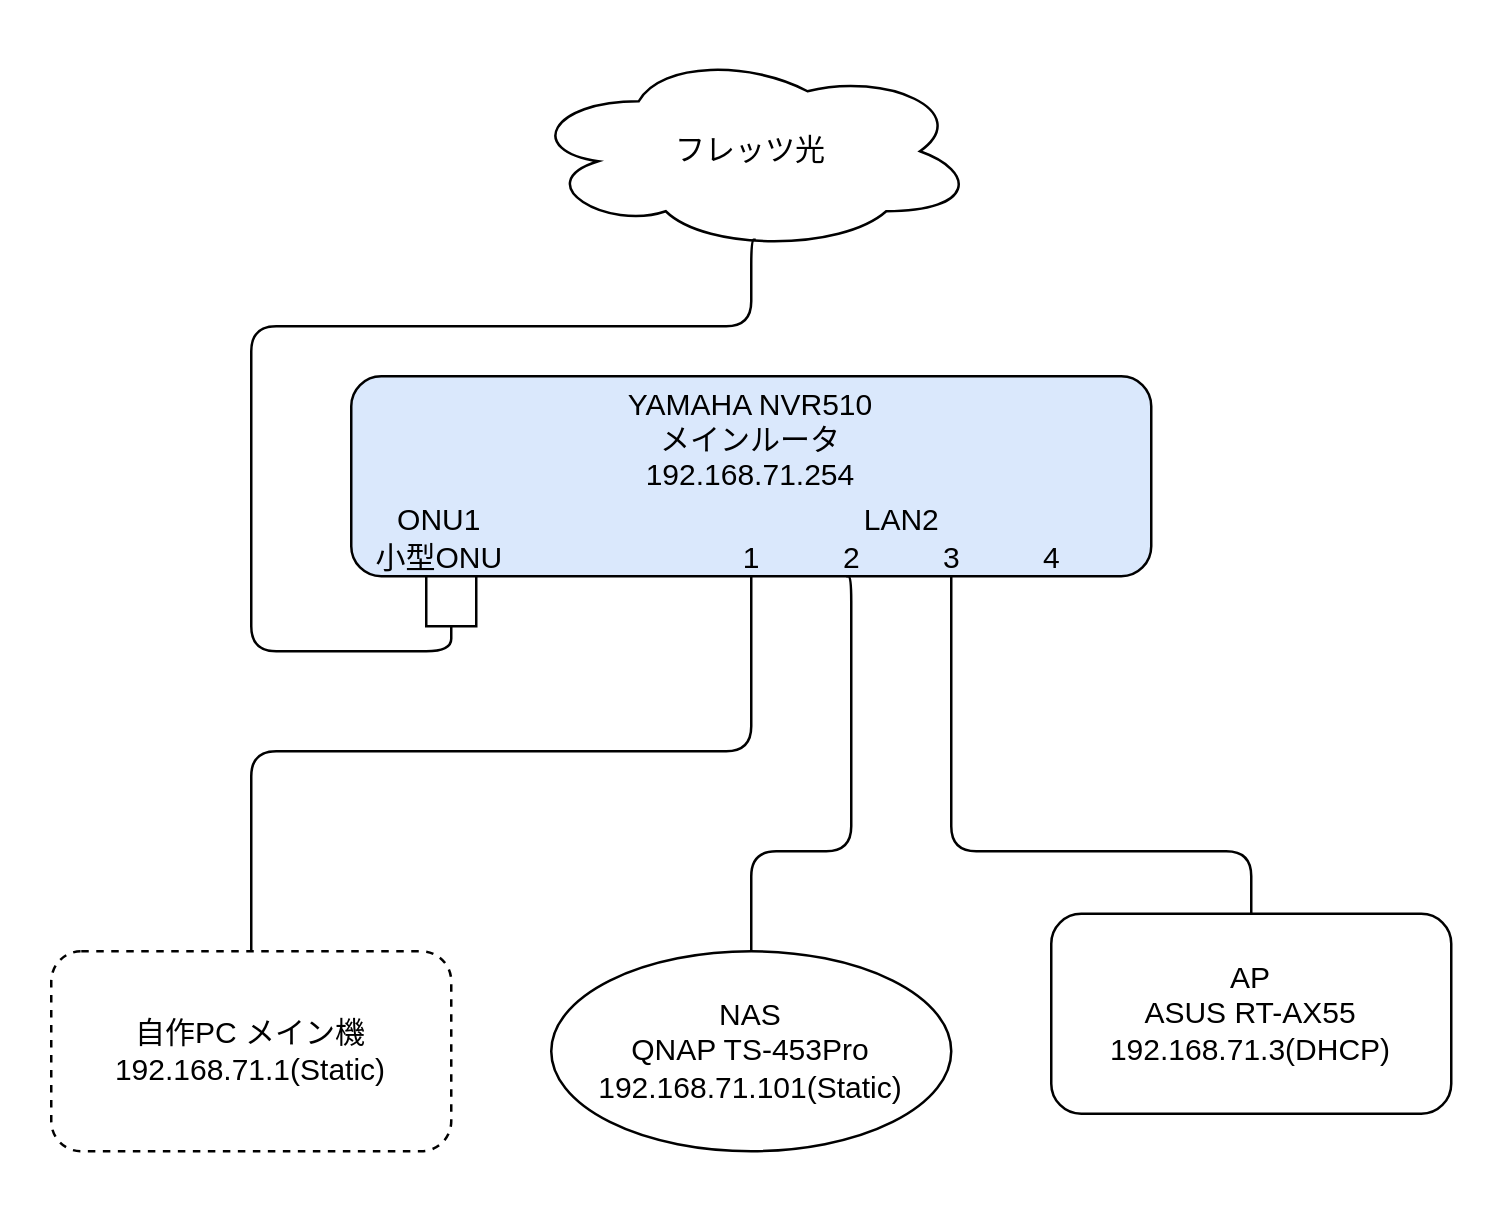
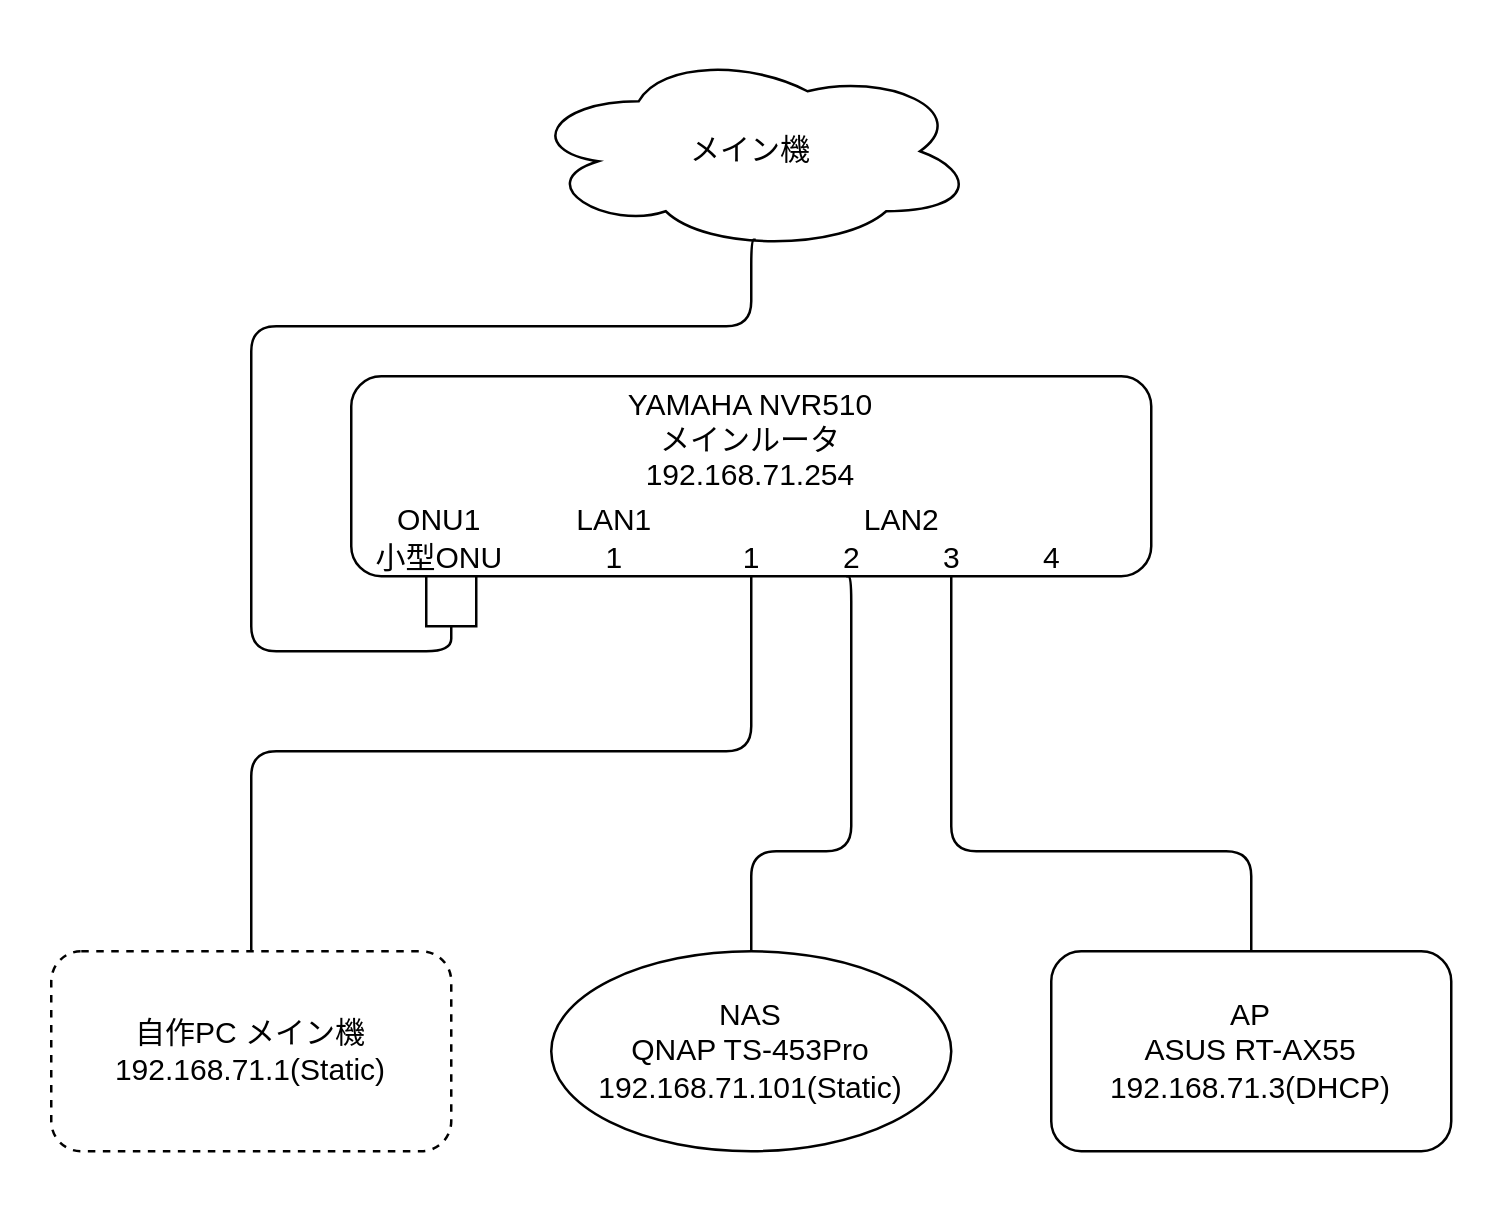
node "フレッツ光": label "フレッツ光" -> "メイン機"
node "YAMAHA NVR510 メインルータ 192.168.71.254": fillcolor #dae8fc -> #ffffff
node "LAN1 1": added
node "AP ASUS RT-AX55 192.168.71.3(DHCP)": moved (1251, 1014) -> (1251, 1051)
